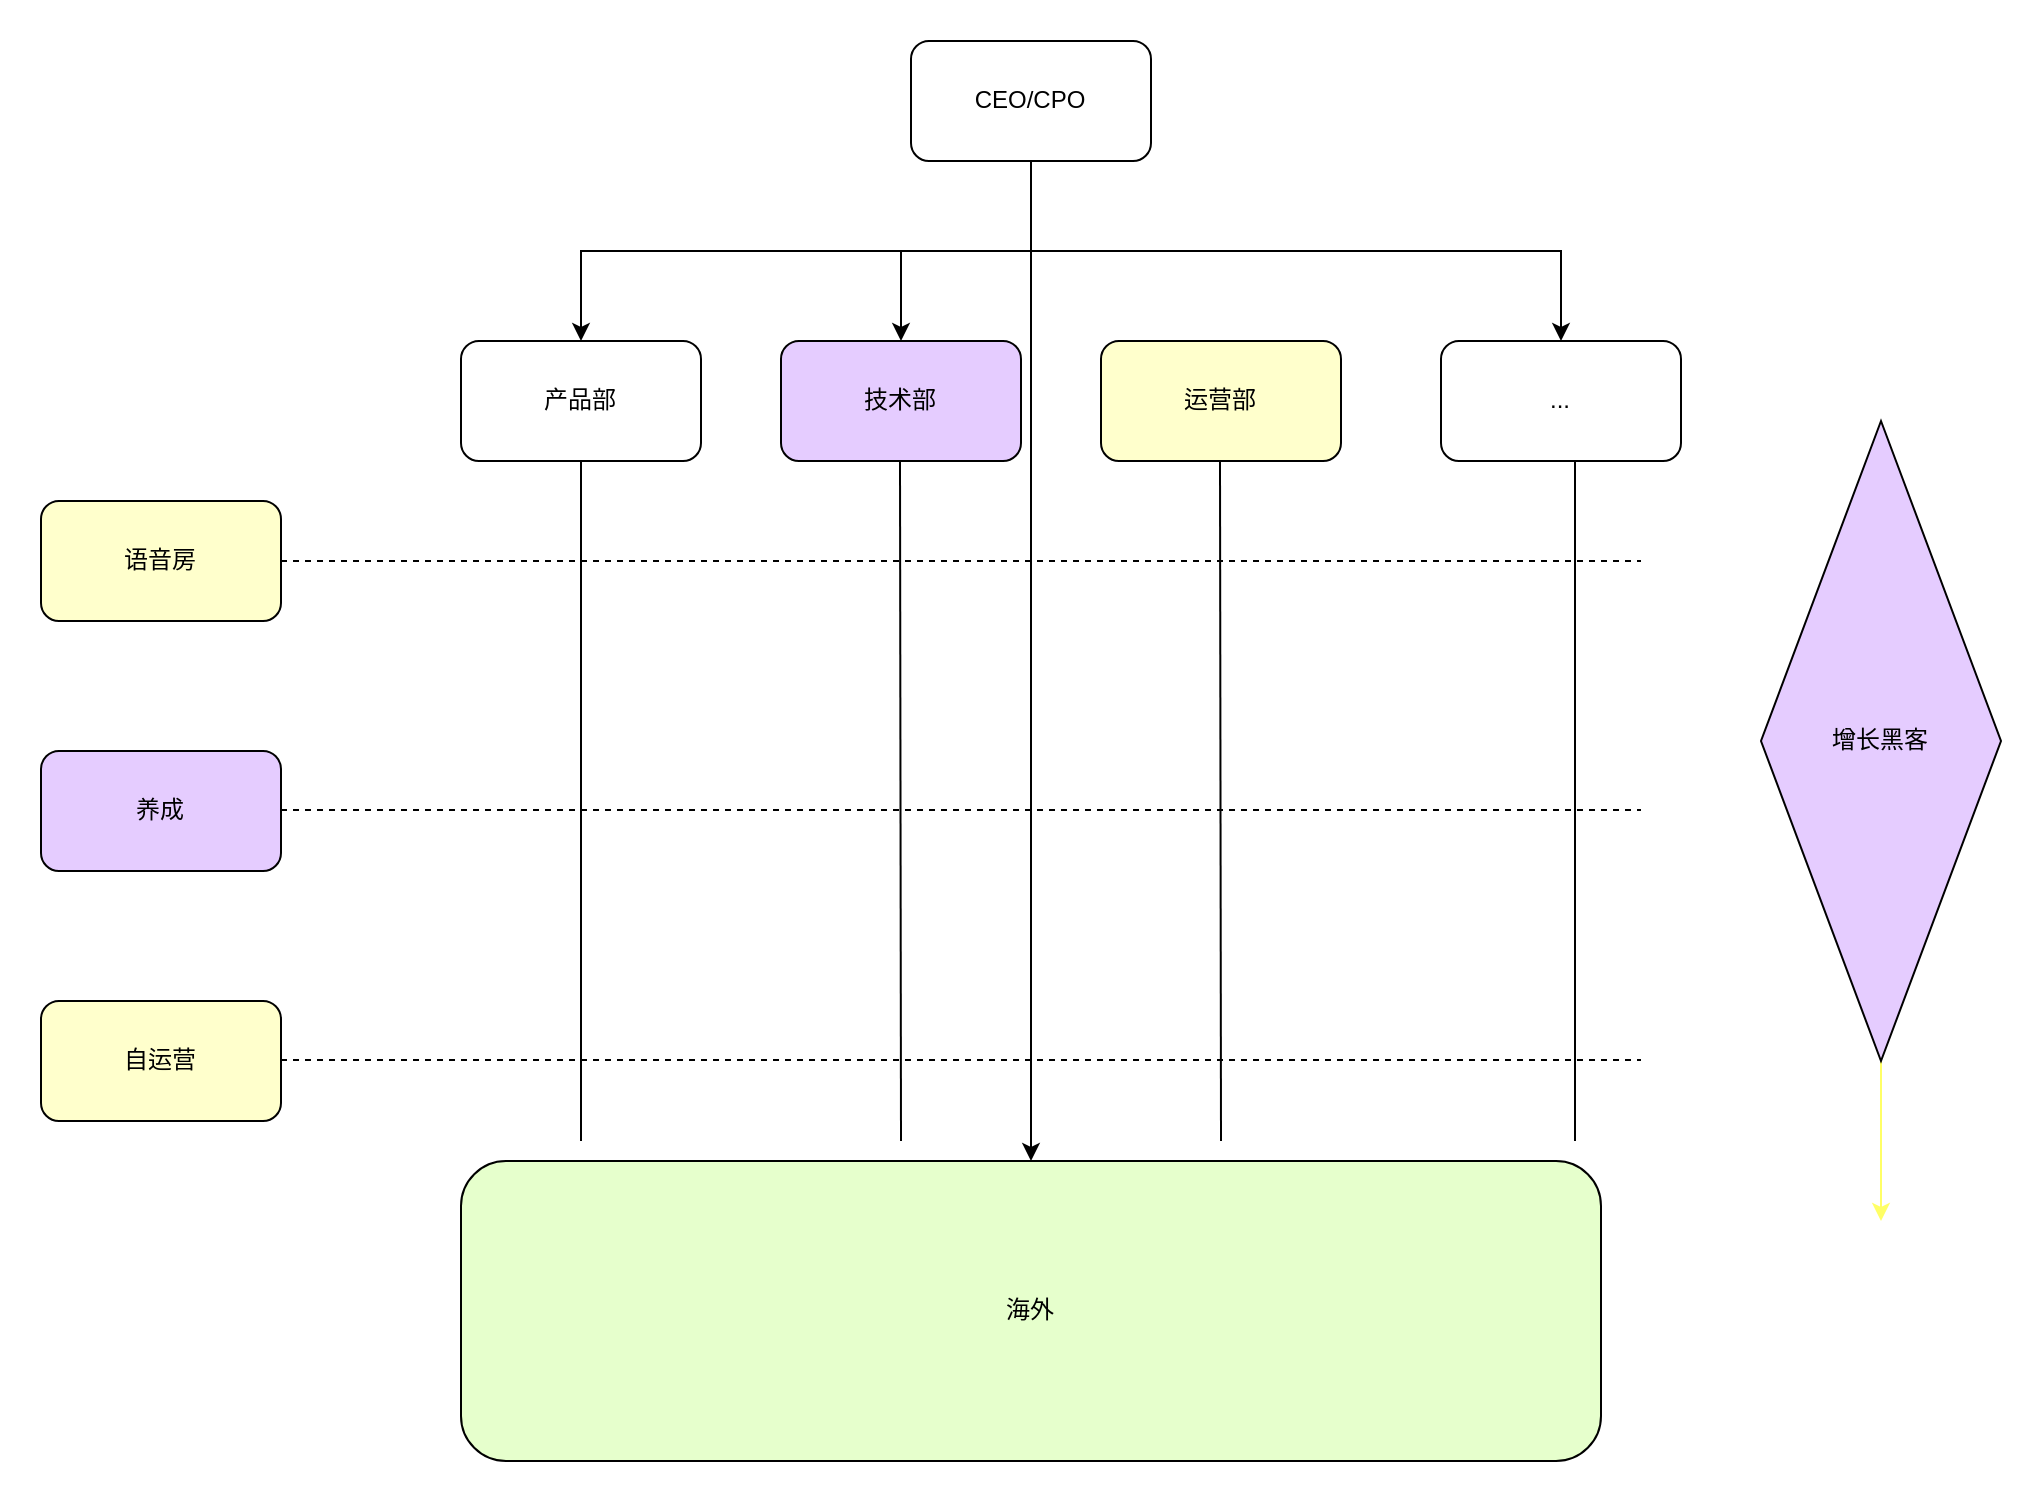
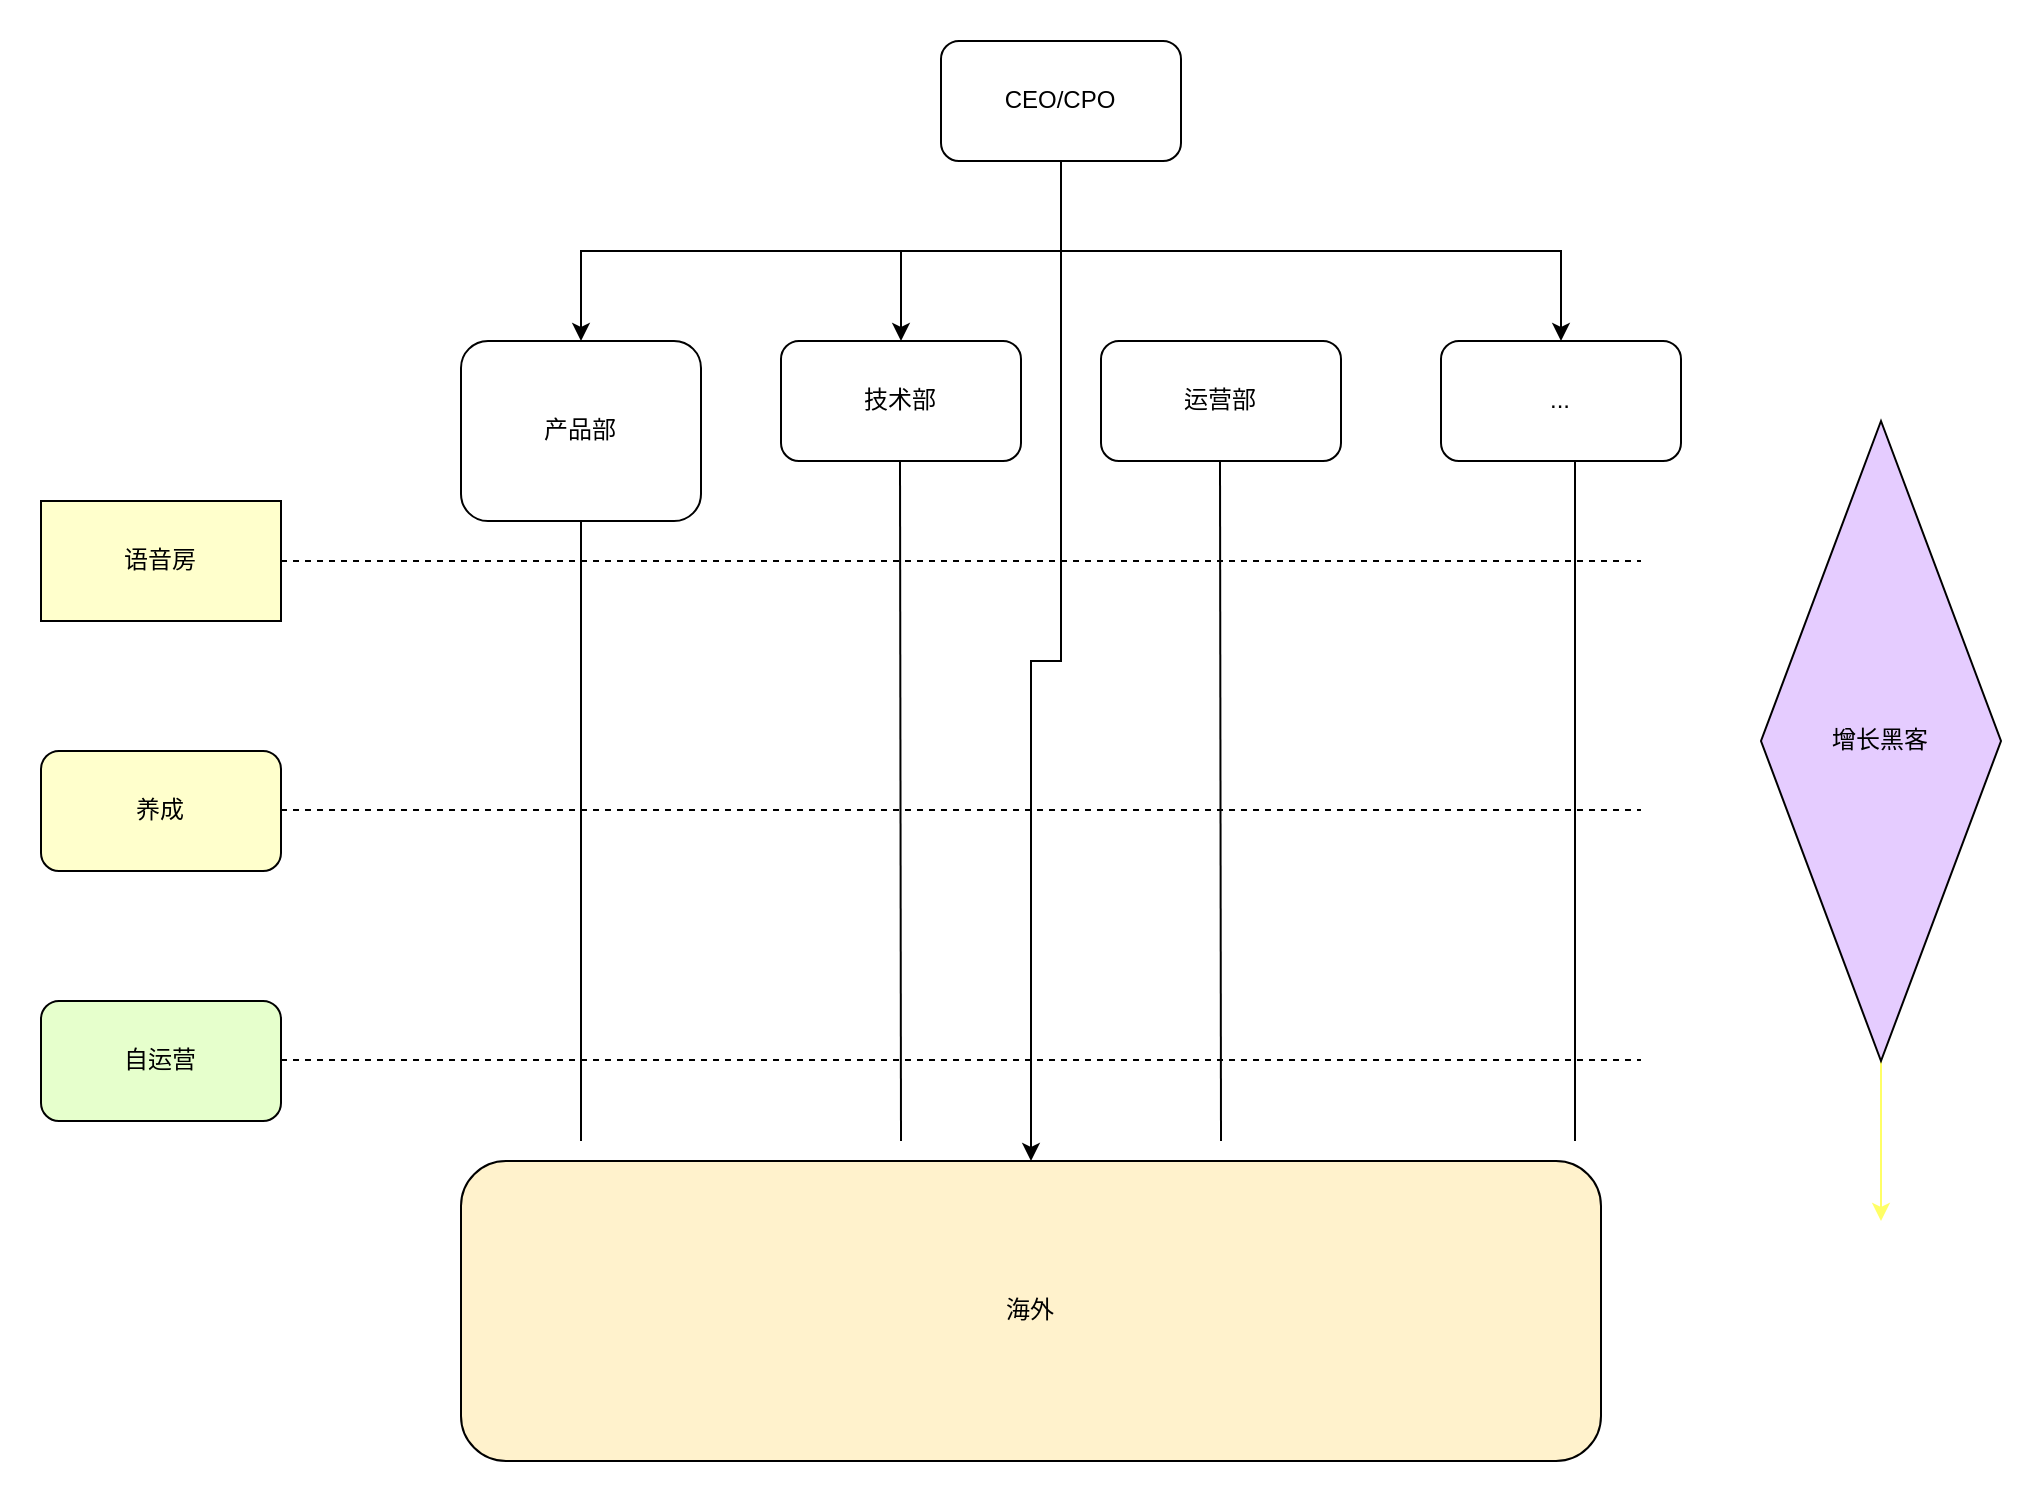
node "CEO/CPO": moved (1031, 101) -> (1061, 101)
node "产品部": size 240x120 -> 240x180
node "技术部": fillcolor #e5ccff -> #ffffff
node "运营部": fillcolor #ffffcc -> #ffffff
node "语音房": shape rounded rectangle -> rectangle
node "养成": fillcolor #e5ccff -> #ffffcc
node "自运营": fillcolor #ffffcc -> #e6ffcc
node "海外": fillcolor #e6ffcc -> #fff2cc
